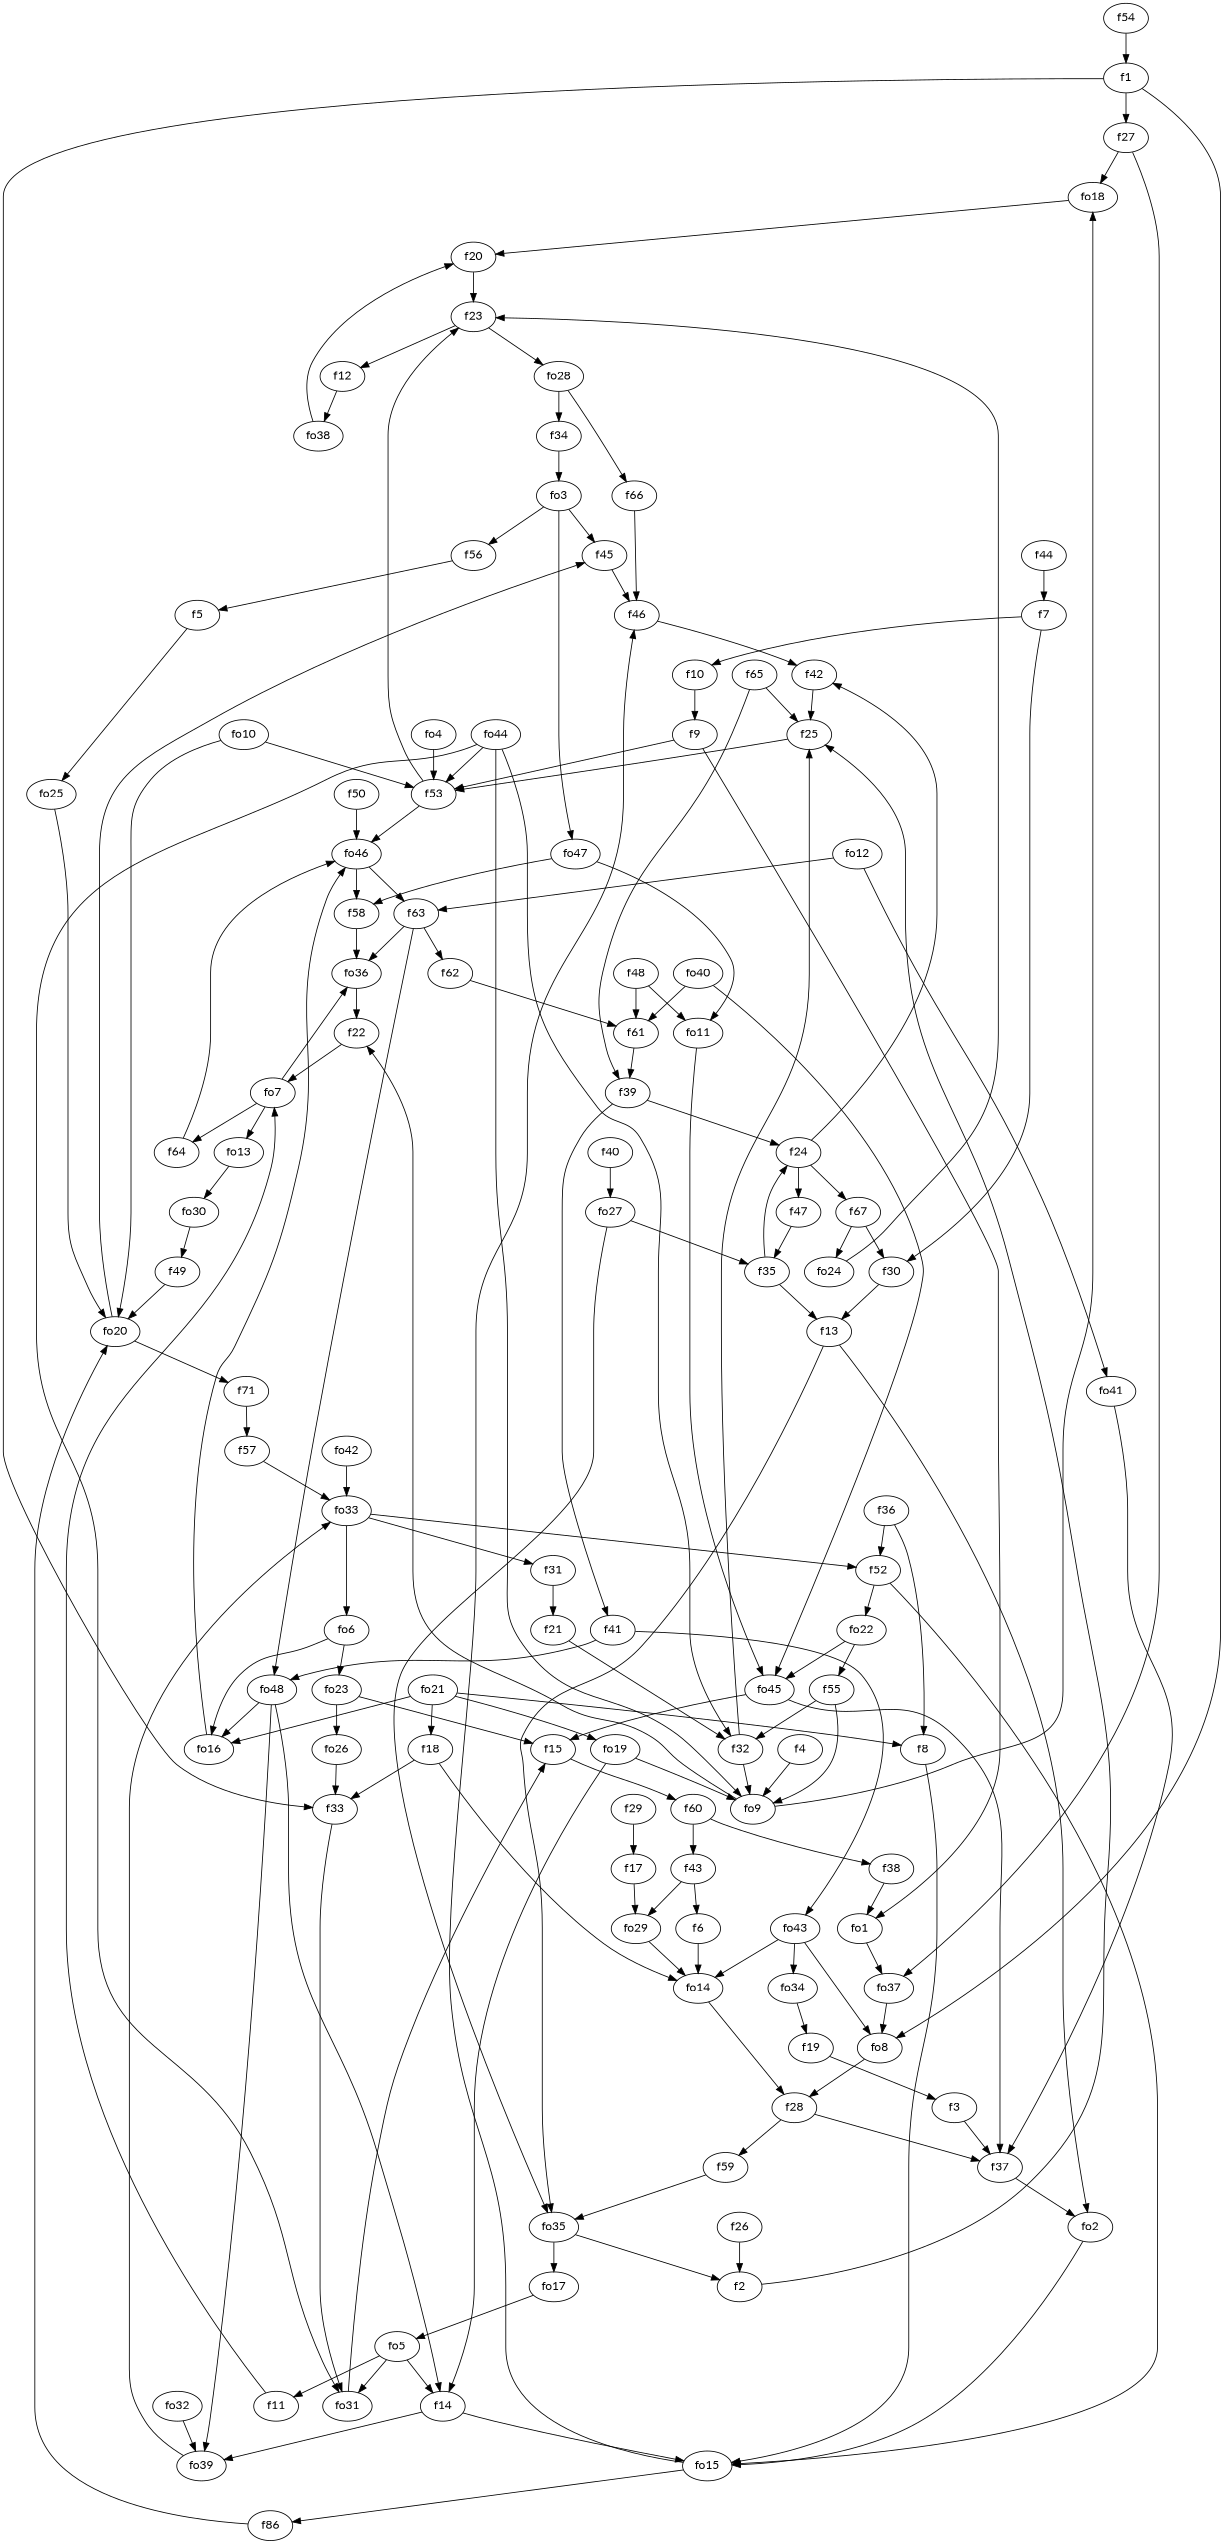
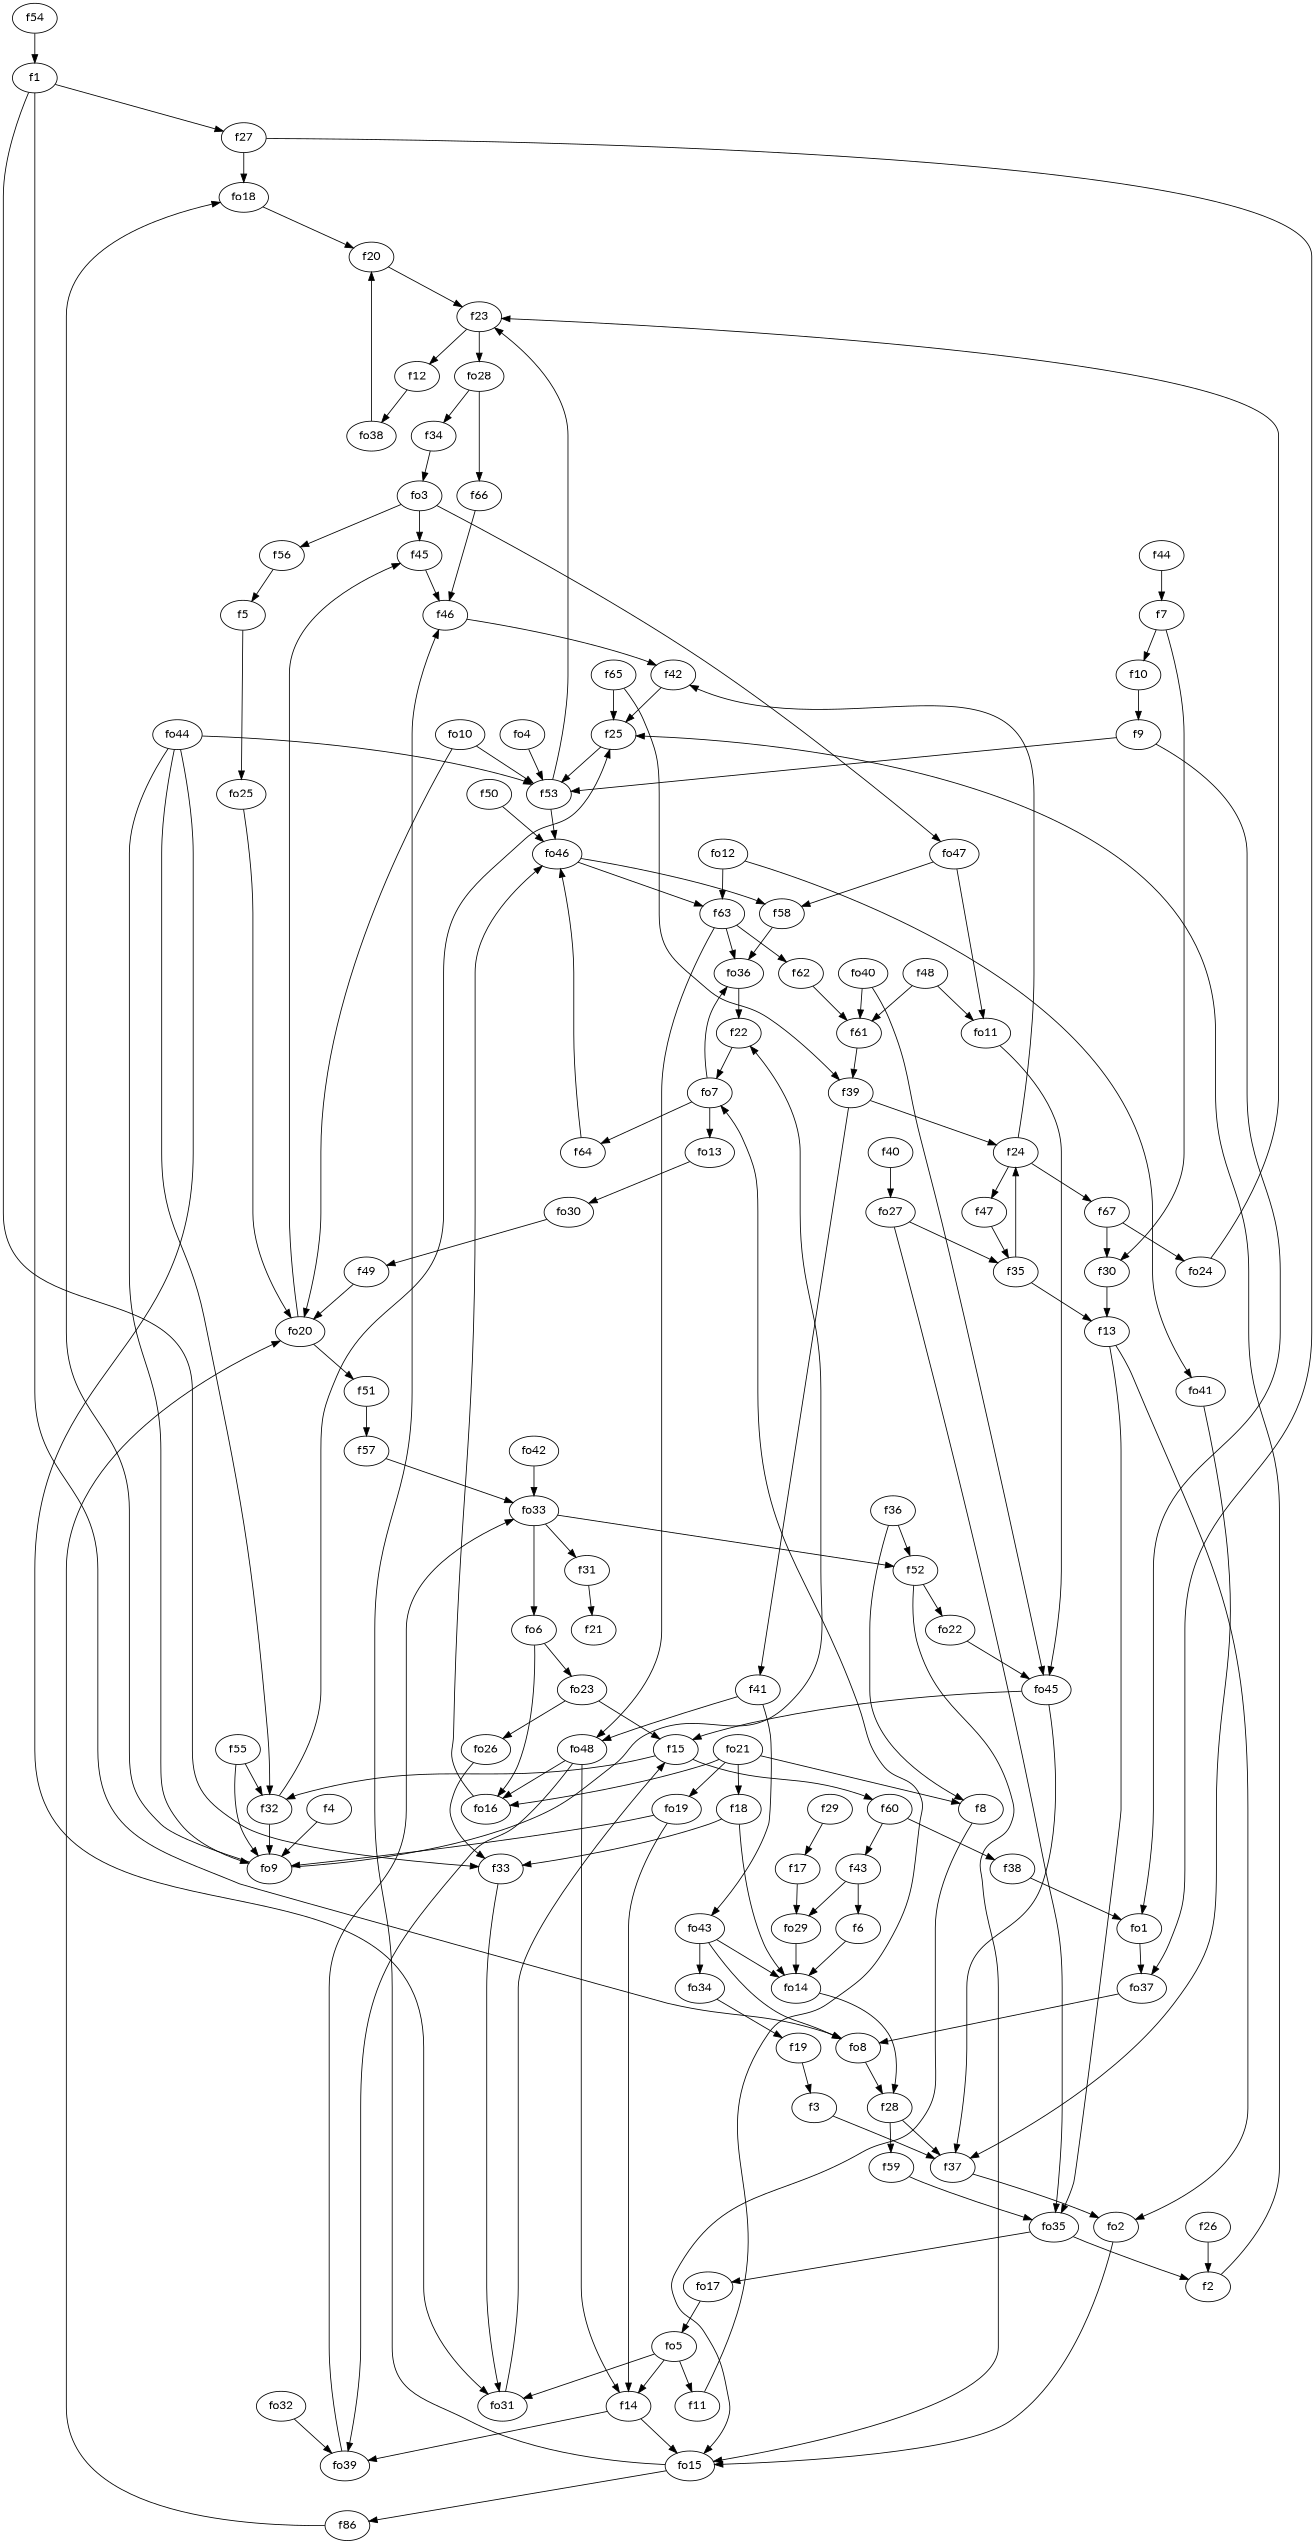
node "f71": label "f71" -> "f51"
edge "fo22" -> "f55": removed
edge "f21" -> "f32": now "f15" -> "f32"
